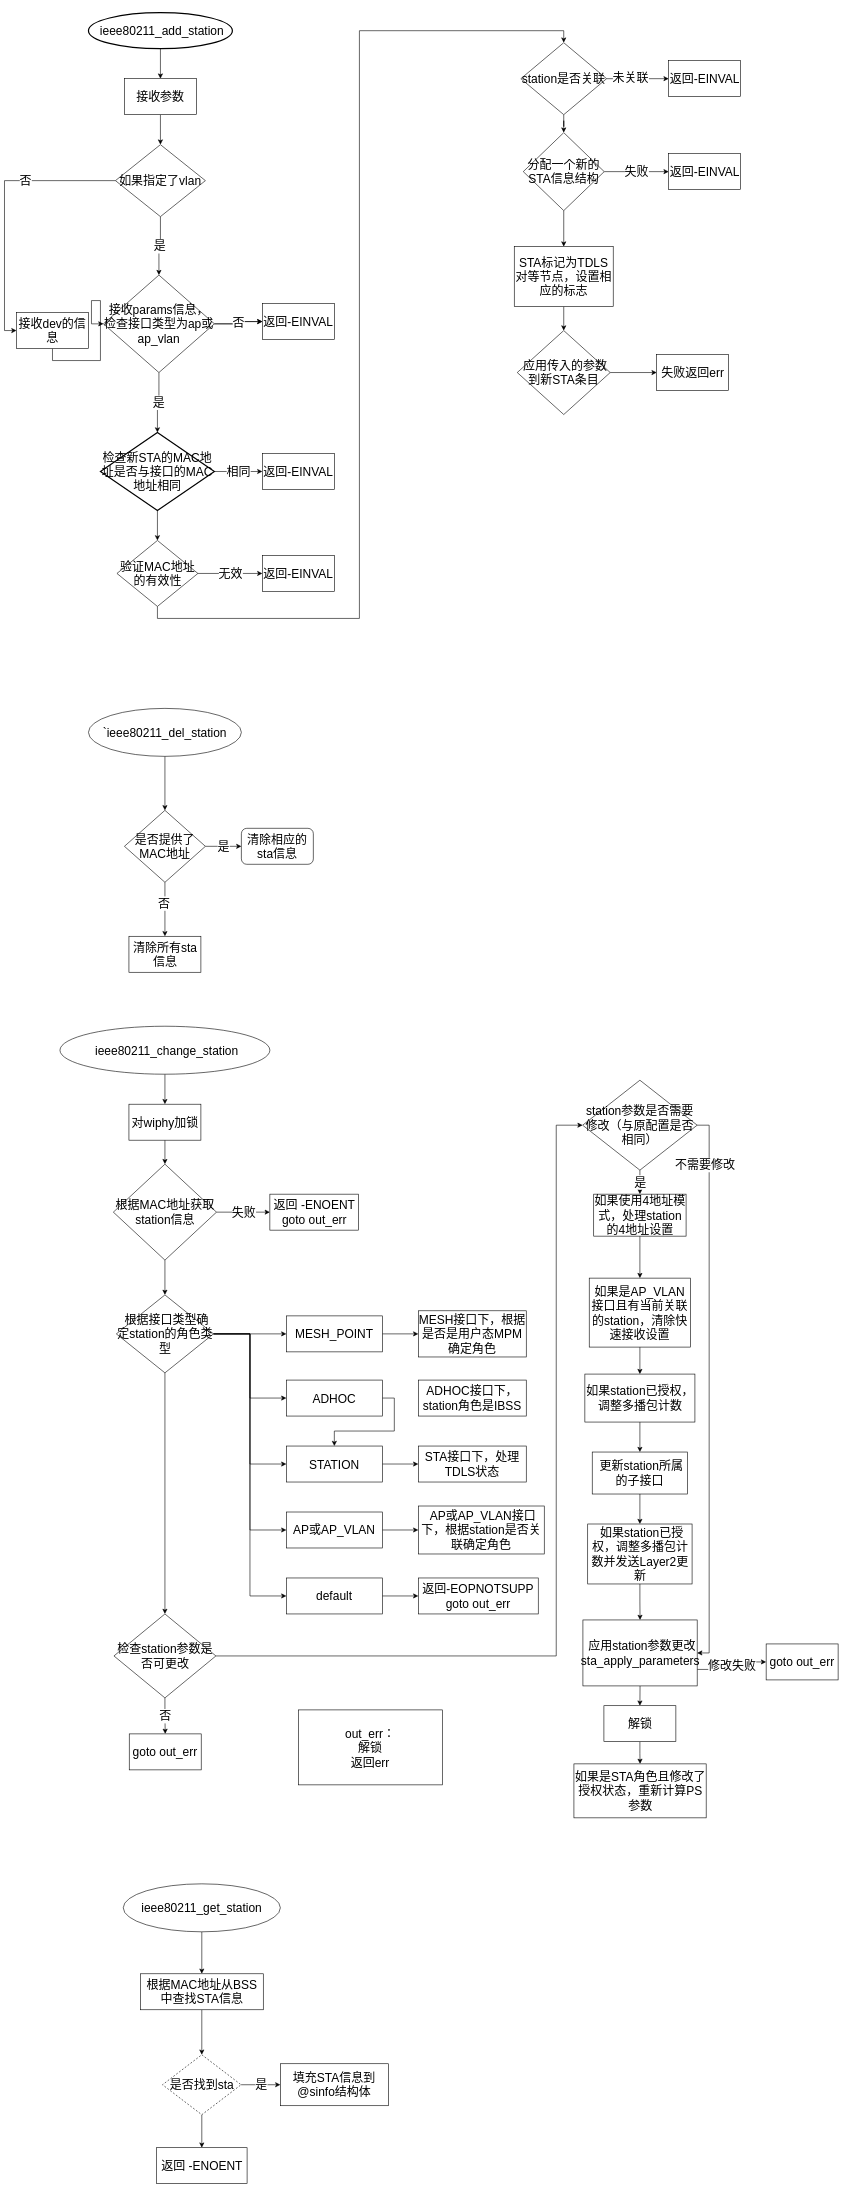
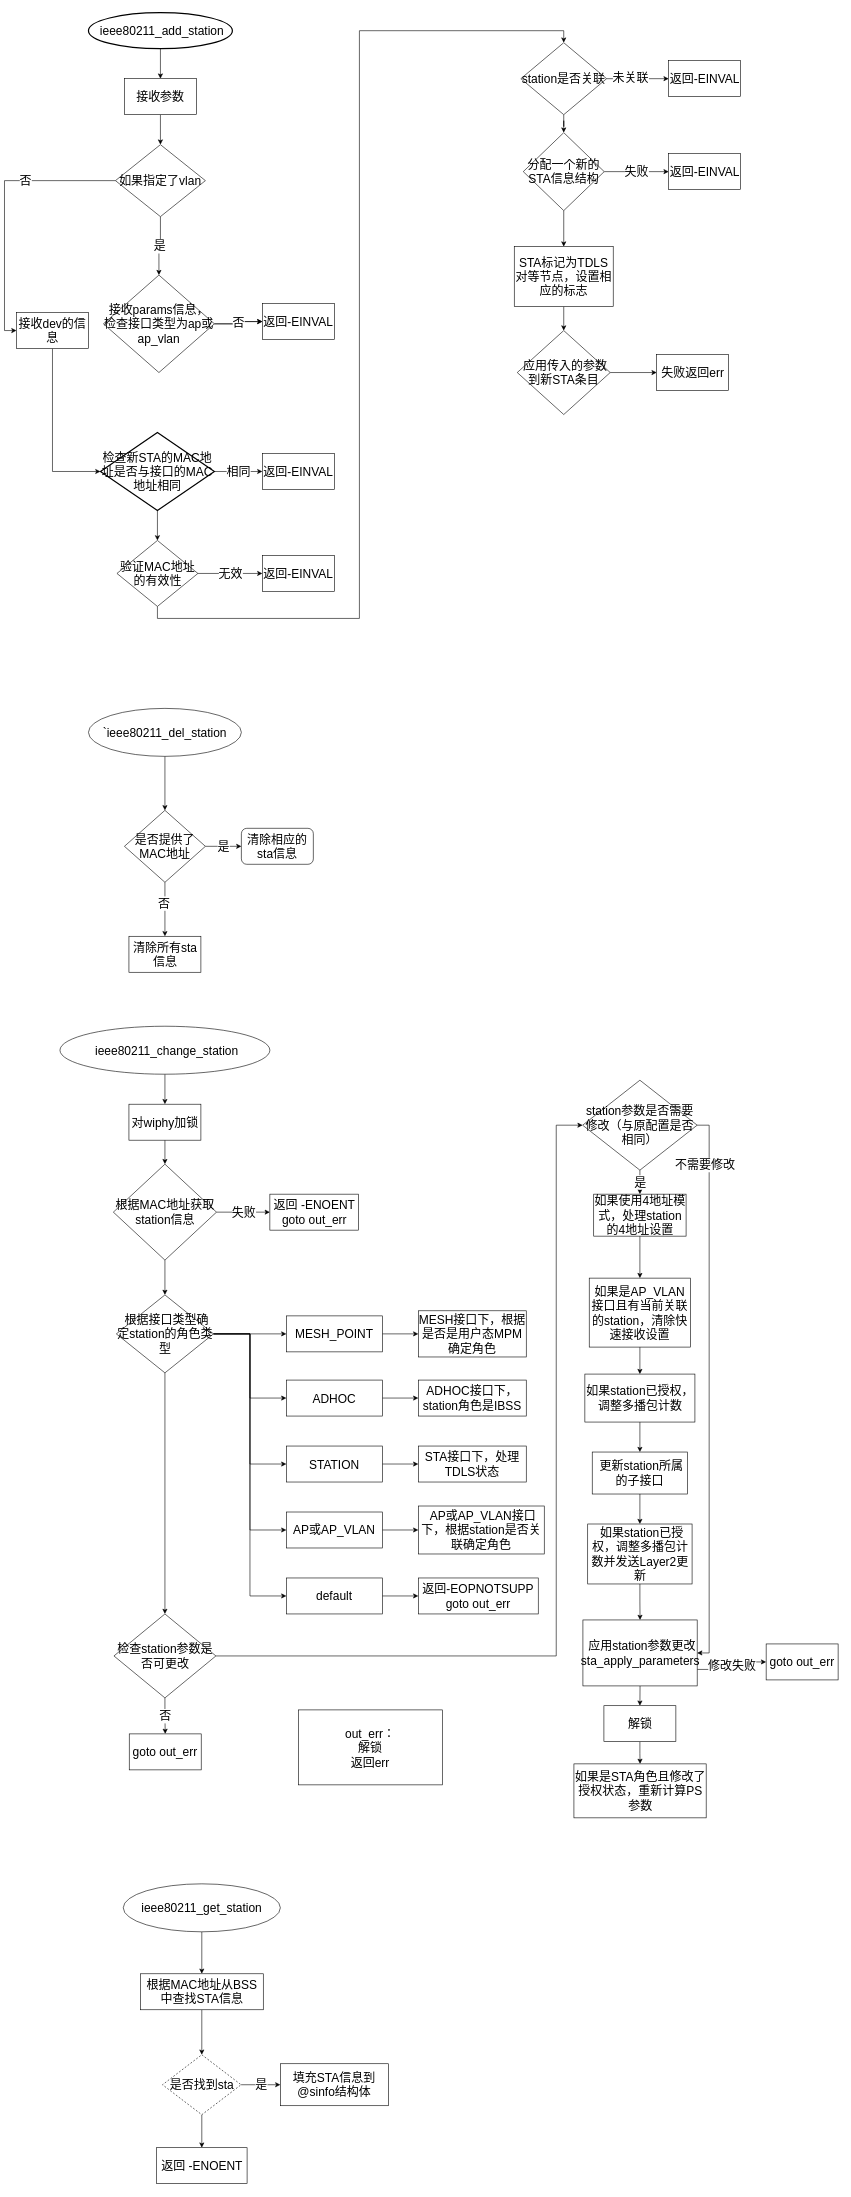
edge "接收dev的信息" -> "接收params信息，检查接口类型为ap或ap_vlan": now "接收dev的信息" -> "检查新STA的MAC地址是否与接口的MAC地址相同"
edge "接收params信息，检查接口类型为ap或ap_vlan" -> "检查新STA的MAC地址是否与接口的MAC地址相同": removed, label "是"
edge "ADHOC" -> "STATION": now "ADHOC" -> "ADHOC接口下，station角色是IBSS"
